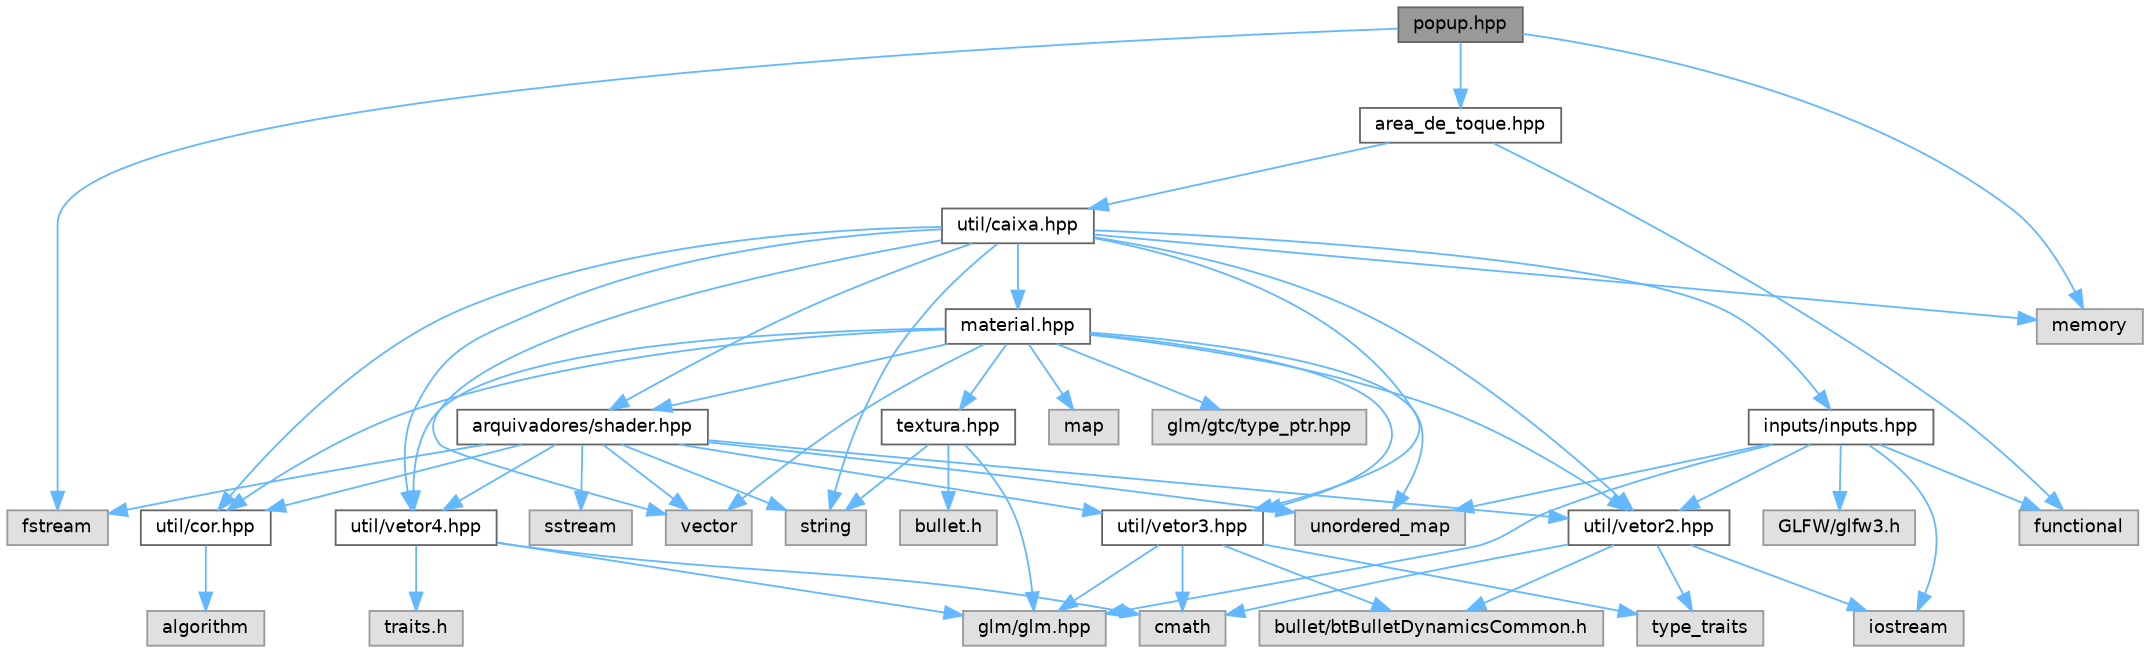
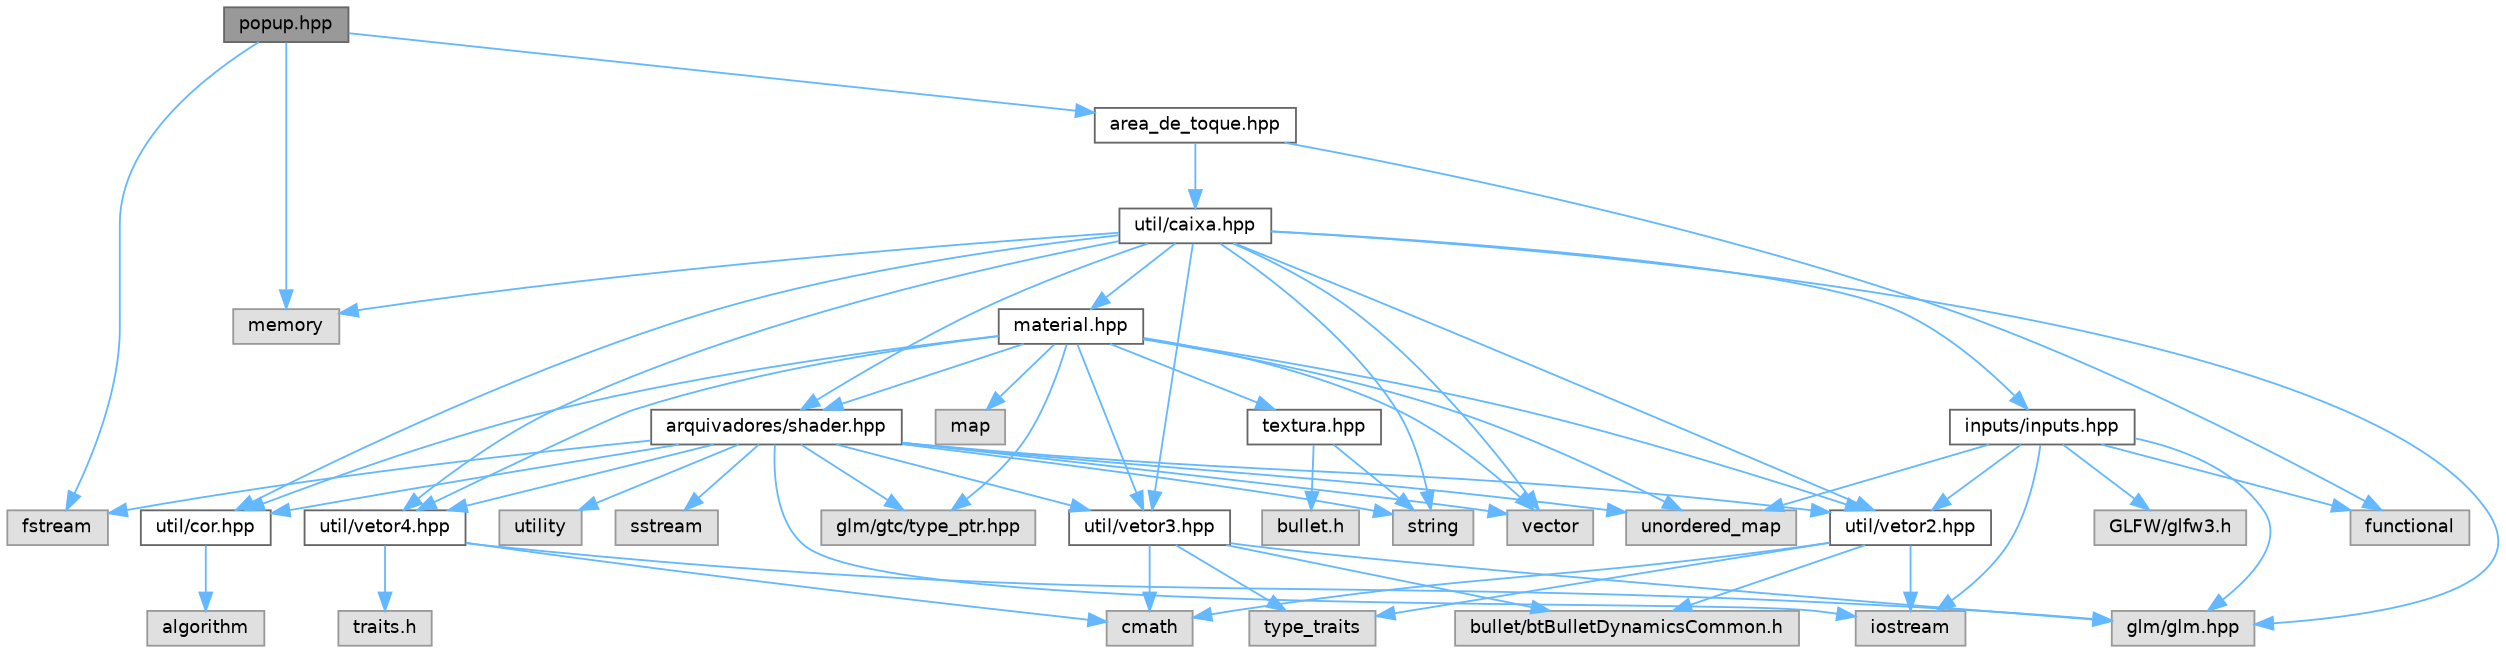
edge "arquivadores/shader.hpp" -> "glm/gtc/type_ptr.hpp": added
edge "textura.hpp" -> "glm/glm.hpp": now "util/caixa.hpp" -> "glm/glm.hpp"
node "utility": added
edge "arquivadores/shader.hpp" -> "iostream": added
